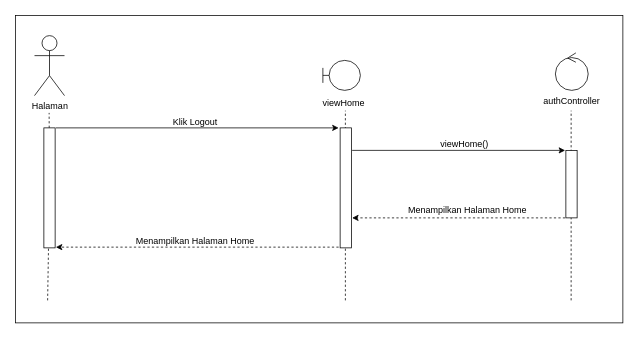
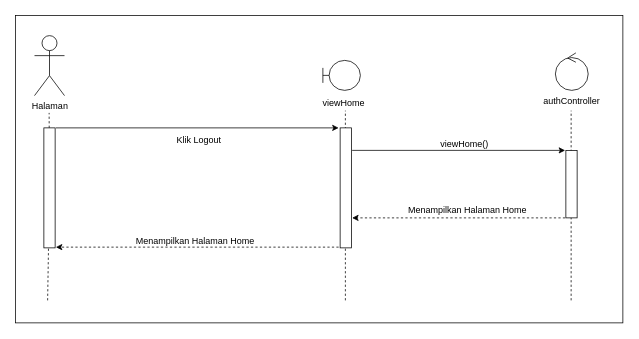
node "Klik Logout": moved (195, 122) -> (199, 141)
